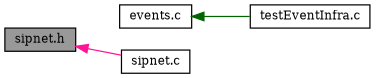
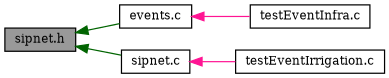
edge "testEventInfra.c" -> "events.c": color darkgreen -> deeppink
edge "events.c" -> "sipnet.h": added
edge "sipnet.c" -> "sipnet.h": color deeppink -> darkgreen
node "testEventIrrigation.c": added
